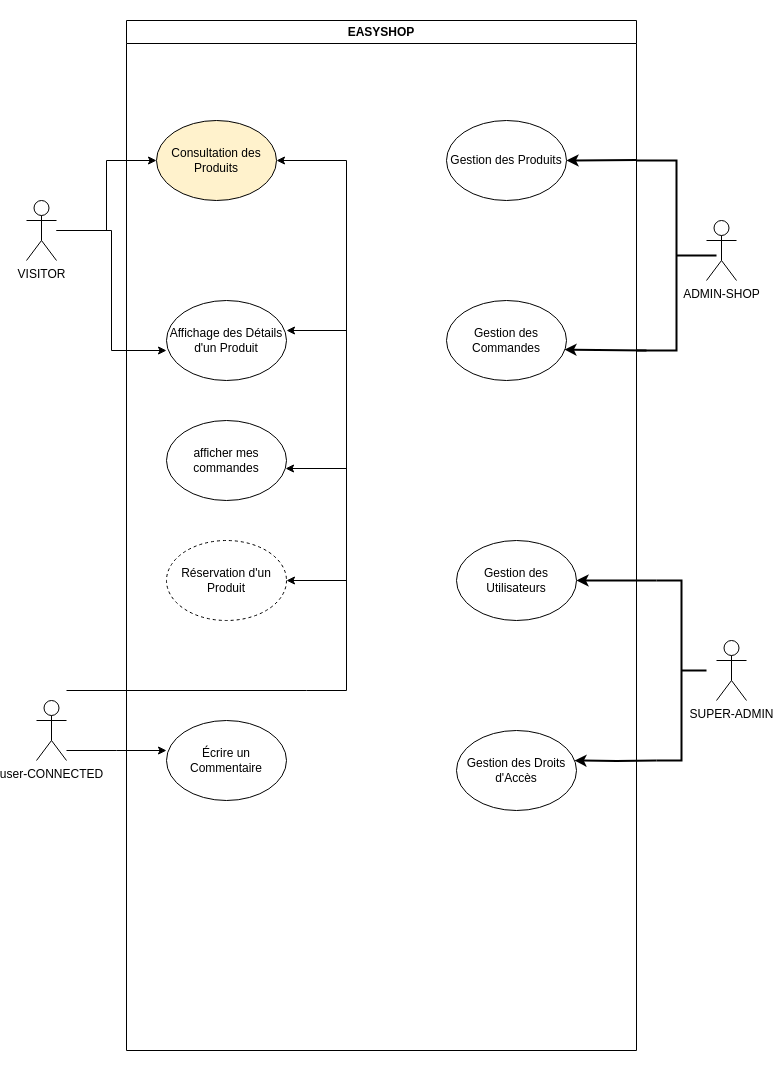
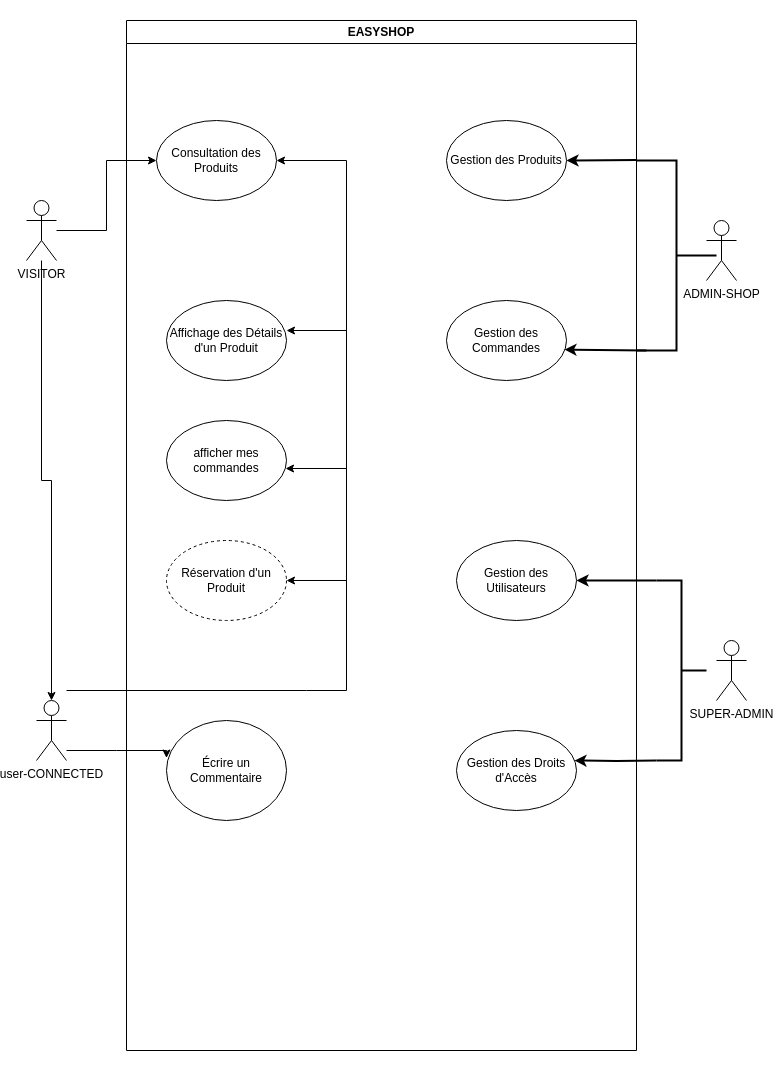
node "Consultation des Produits": fillcolor #fff2cc -> #ffffff
edge "VISITOR" -> "Affichage des Détails d'un Produit": now "VISITOR" -> "user-CONNECTED"
node "Écrire un Commentaire": size 120x80 -> 120x100
